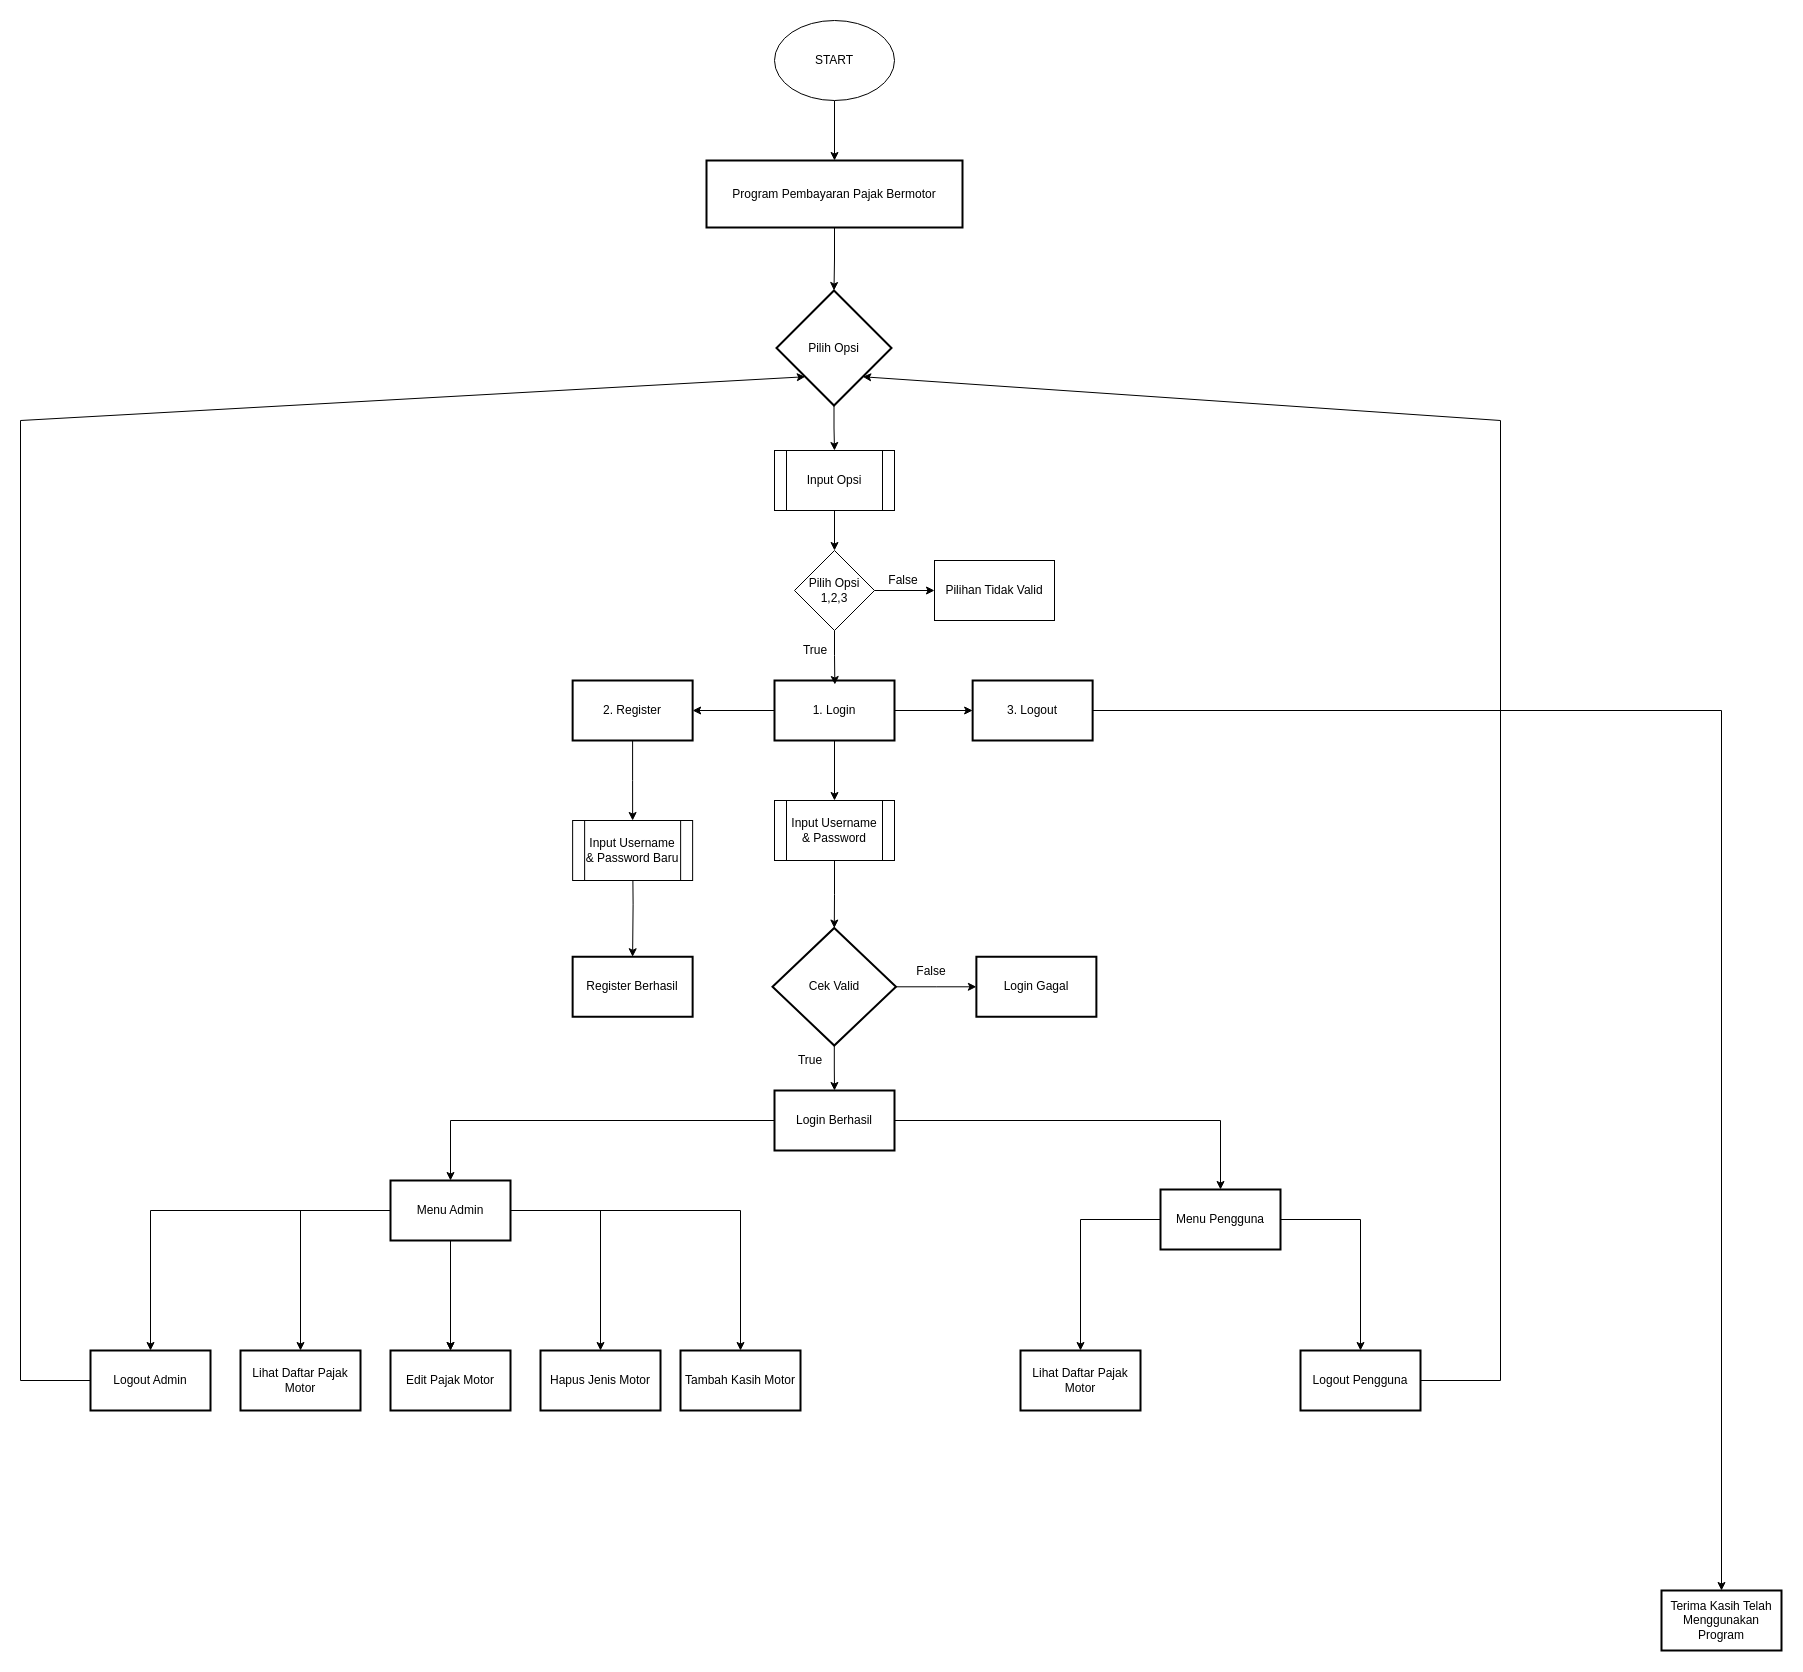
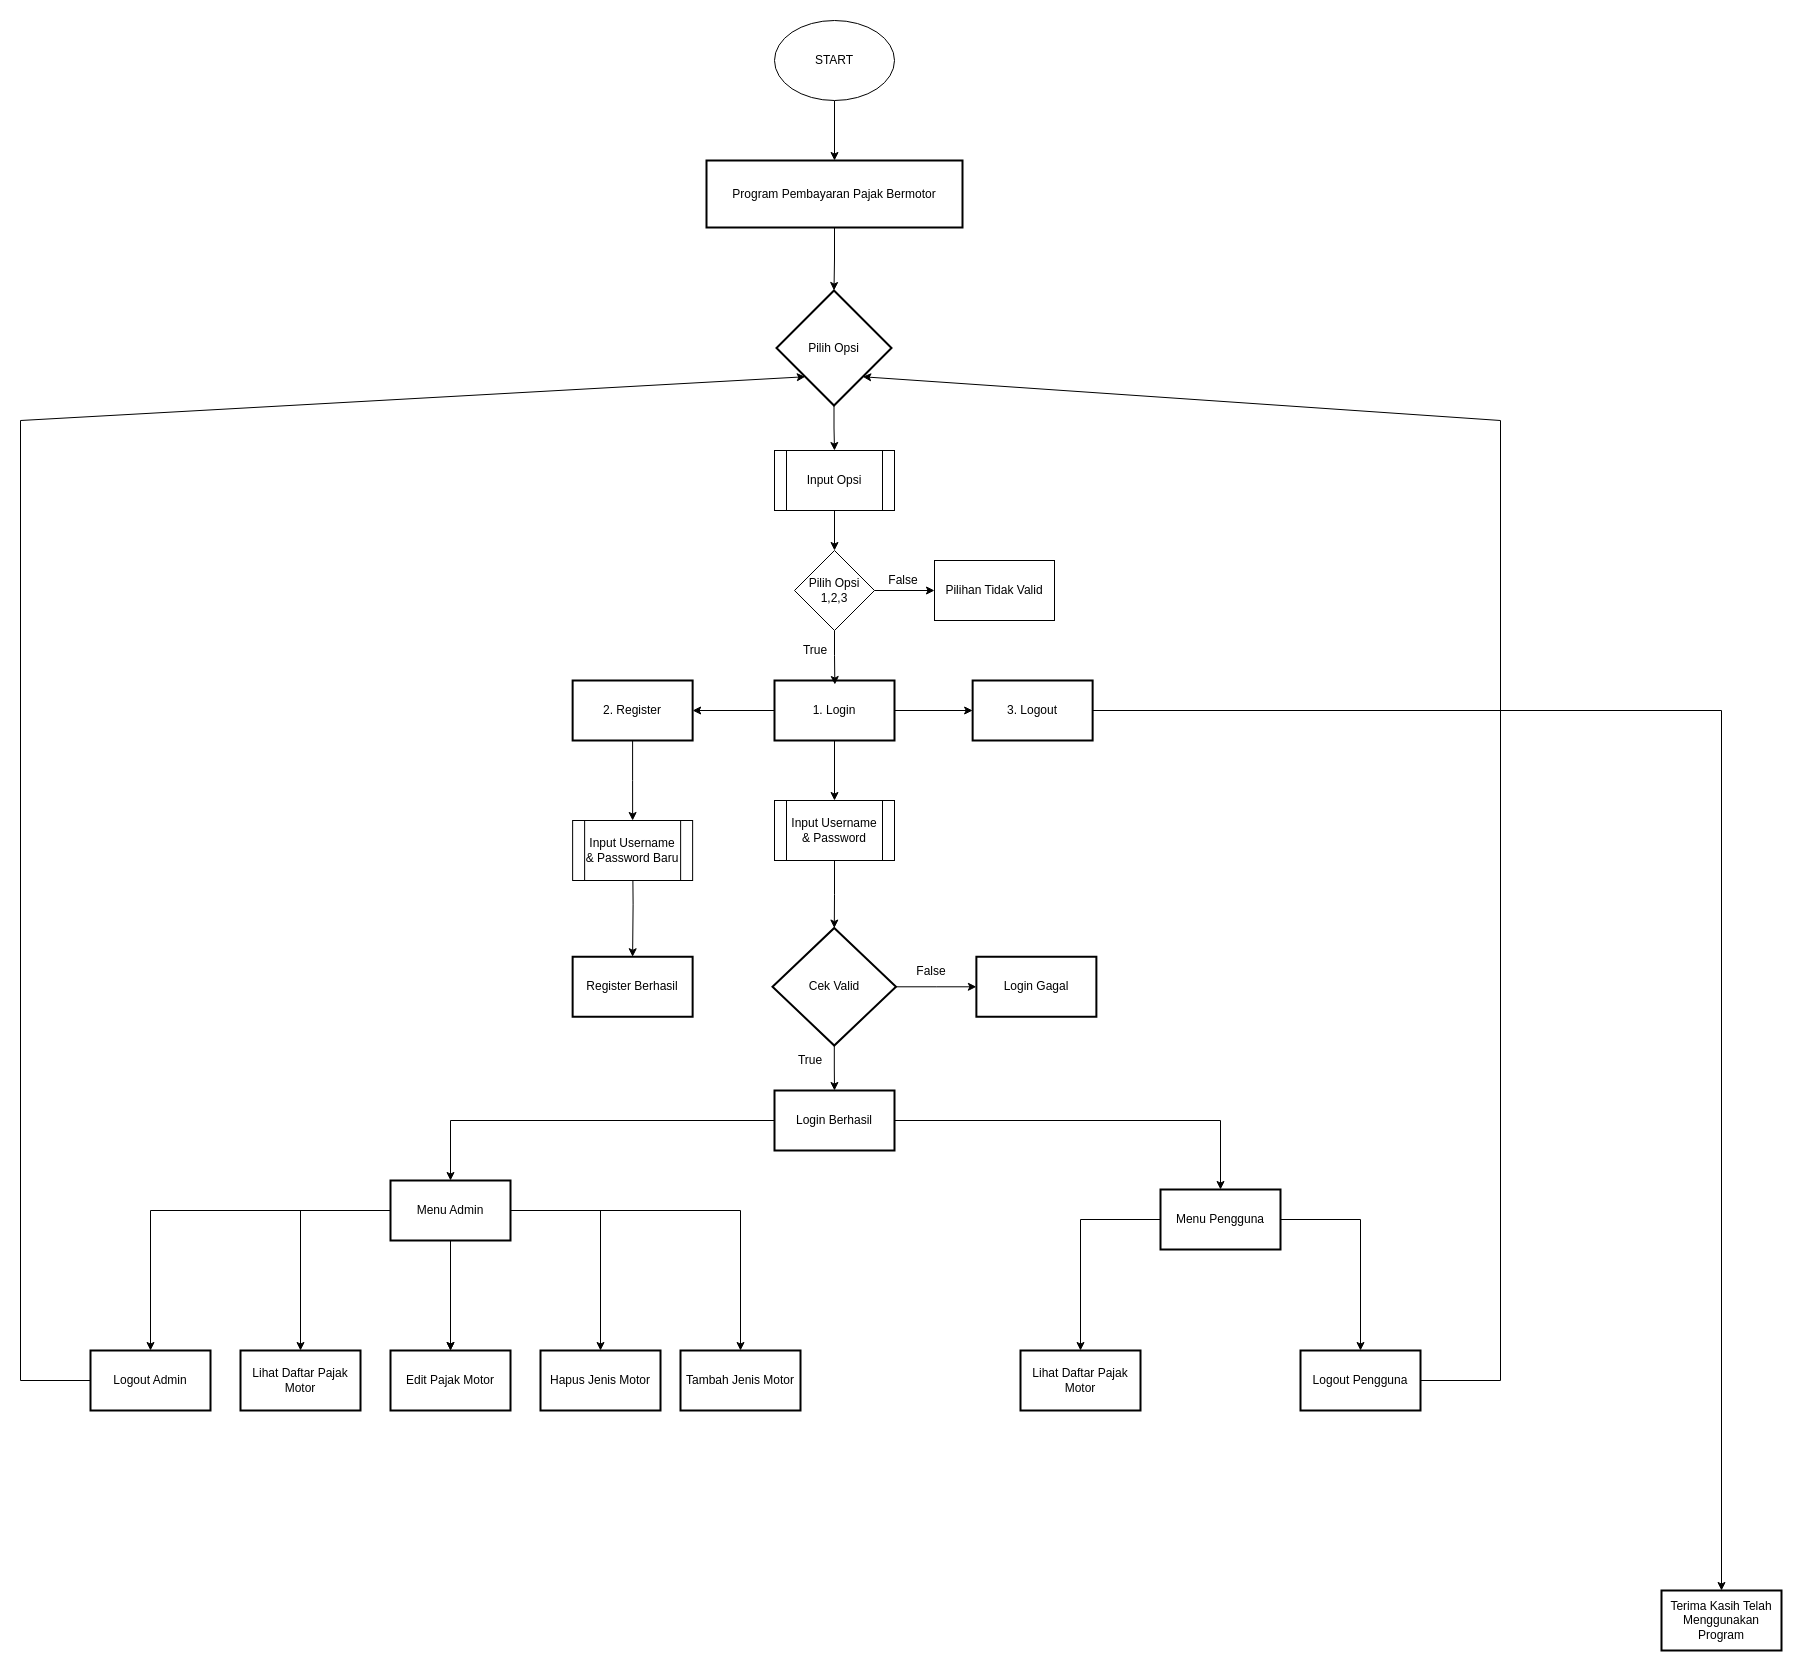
node "Tambah Kasih Motor": label "Tambah Kasih Motor" -> "Tambah Jenis Motor"
